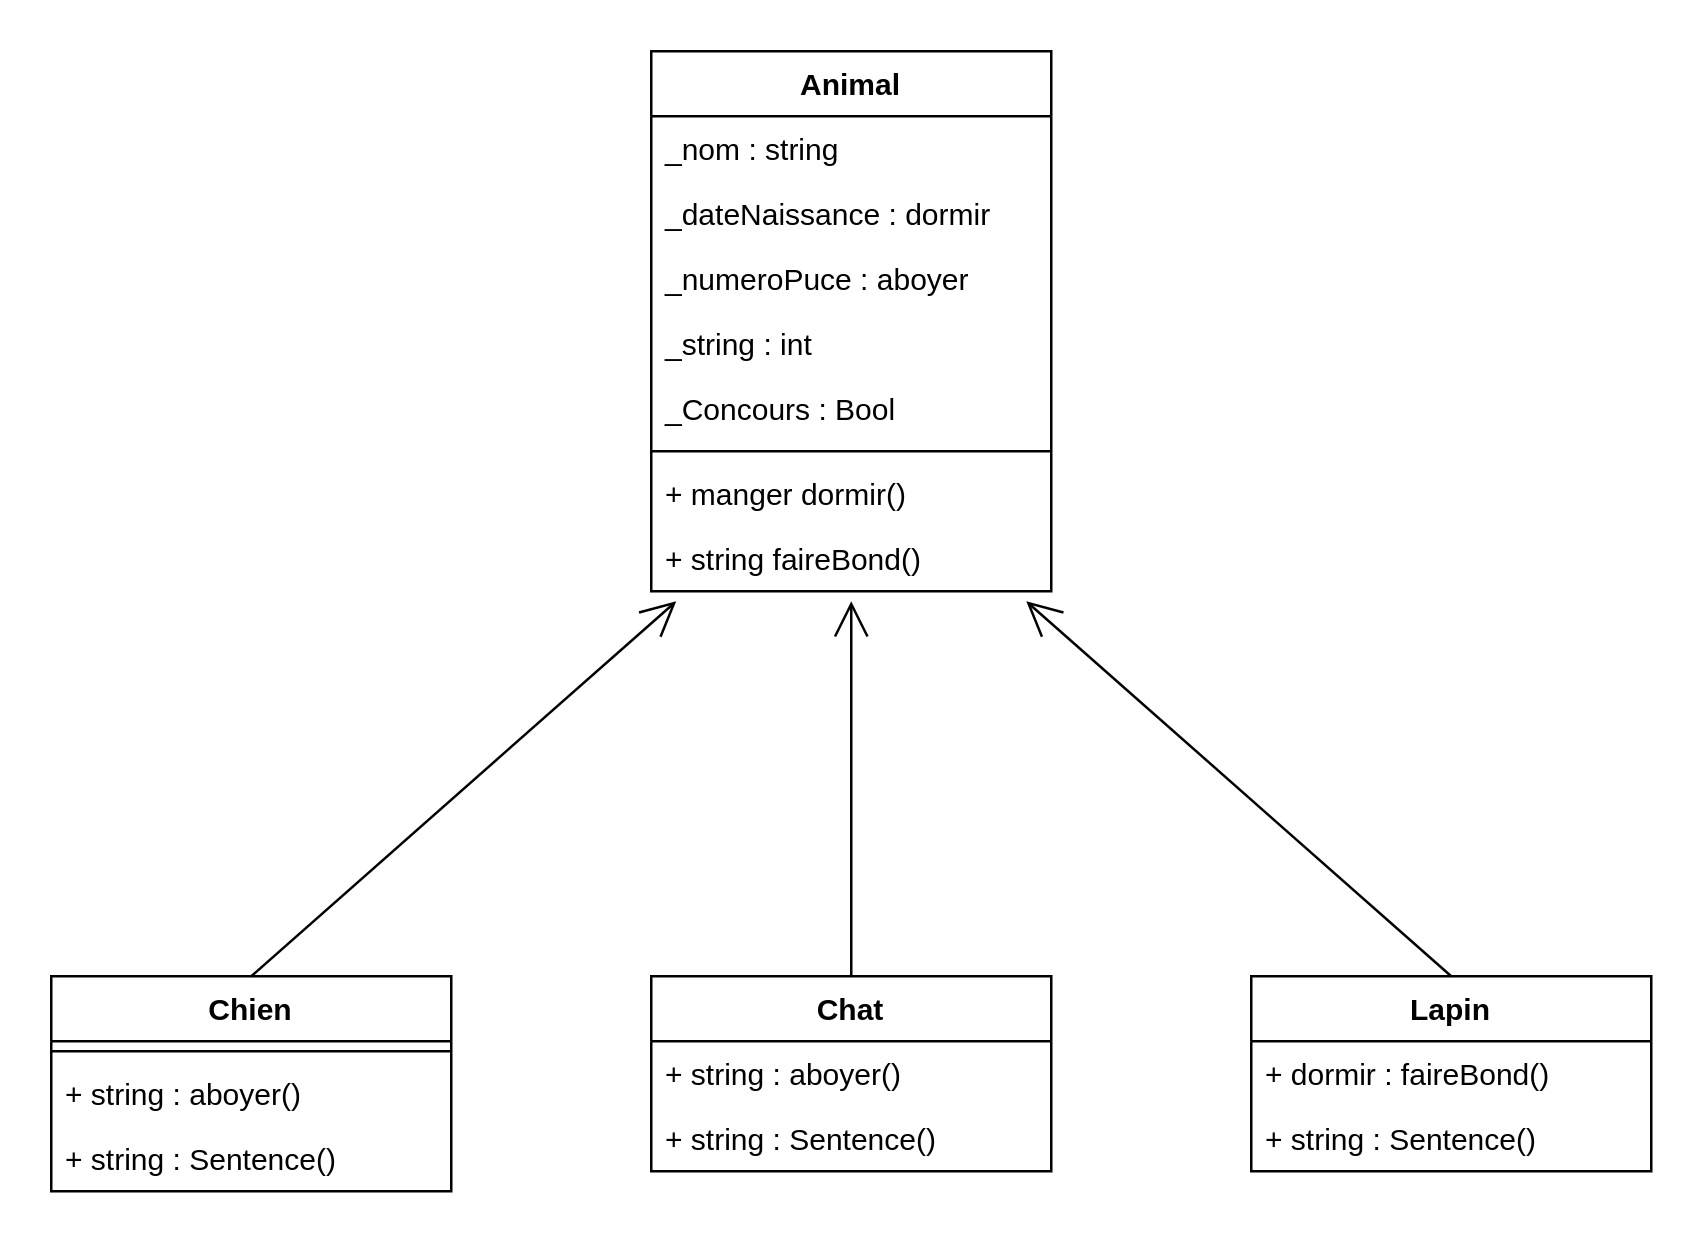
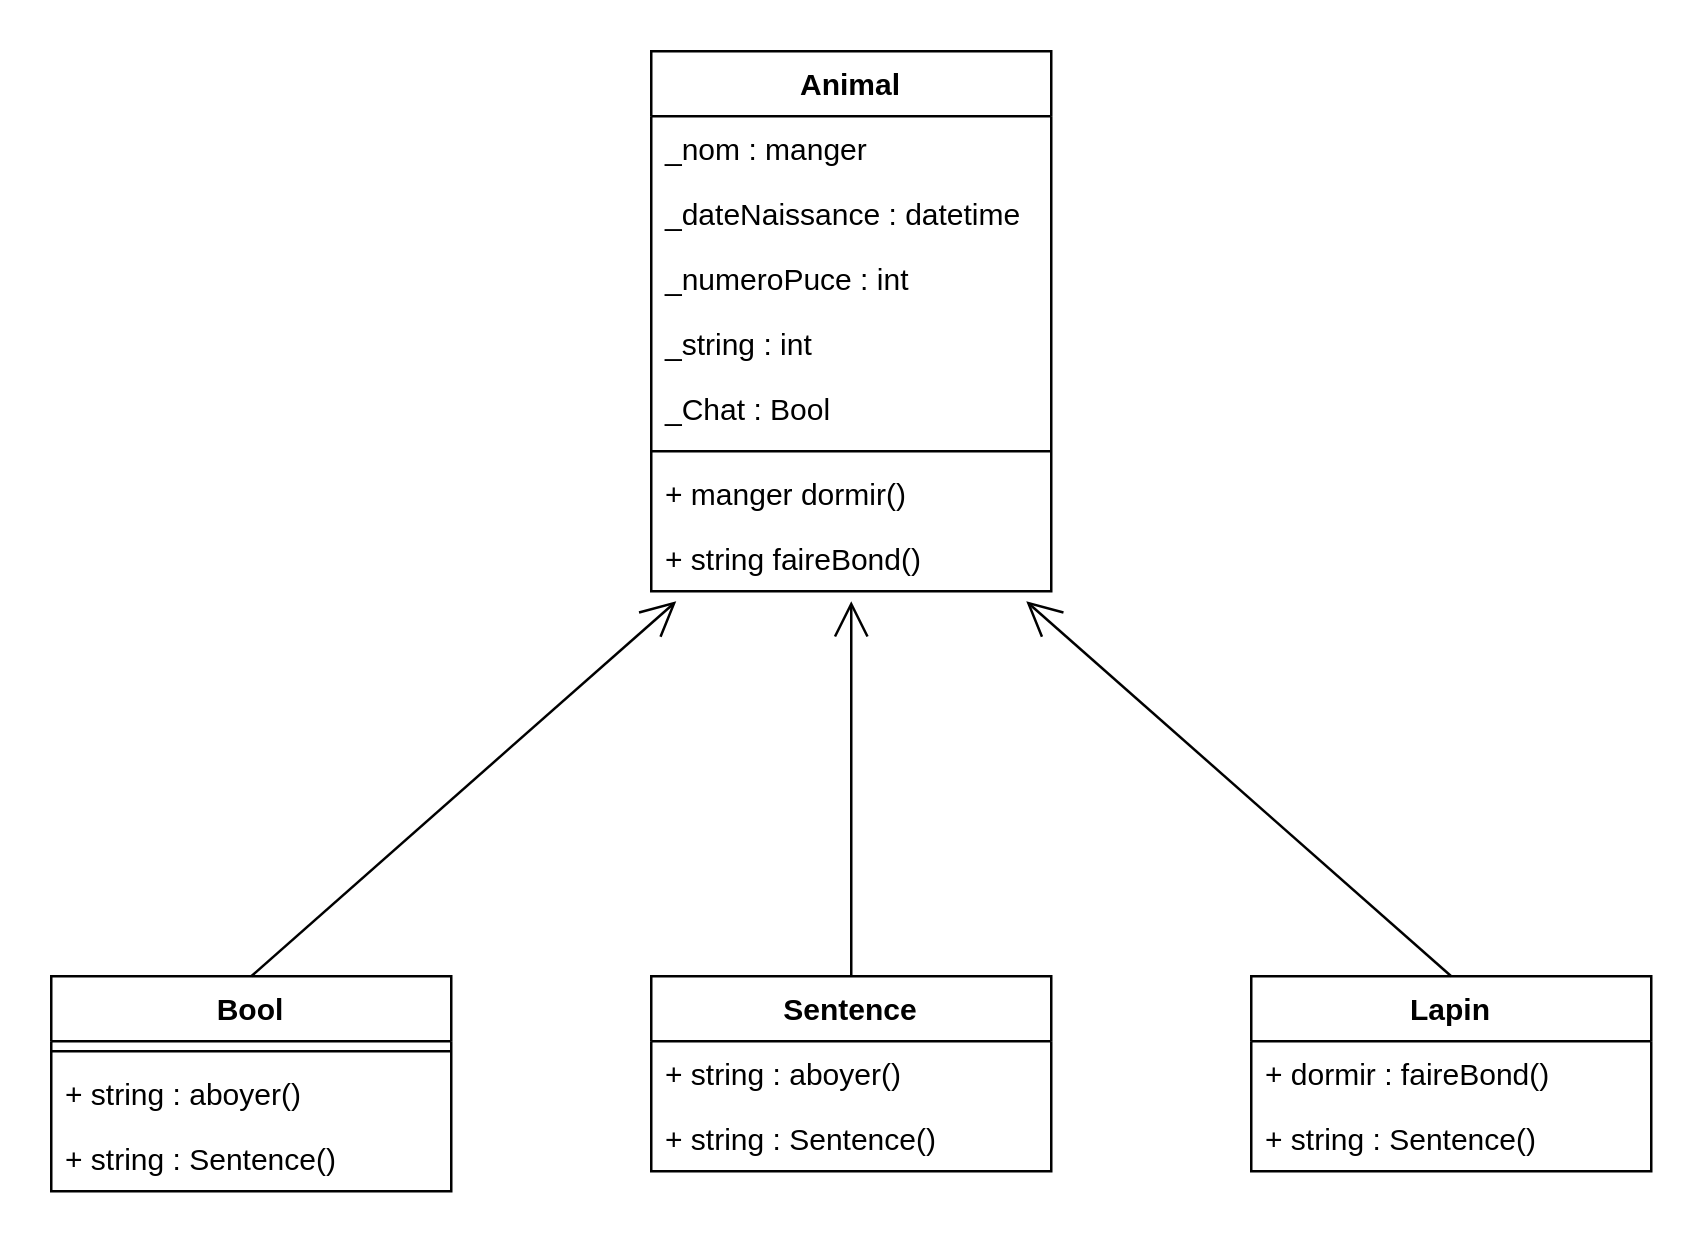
node "_nom : string": label "_nom : string" -> "_nom : manger"
node "_dateNaissance : dormir": label "_dateNaissance : dormir" -> "_dateNaissance : datetime"
node "_numeroPuce : aboyer": label "_numeroPuce : aboyer" -> "_numeroPuce : int"
node "_Concours : Bool": label "_Concours : Bool" -> "_Chat : Bool"
node "Chien": label "Chien" -> "Bool"
node "Chat": label "Chat" -> "Sentence"
